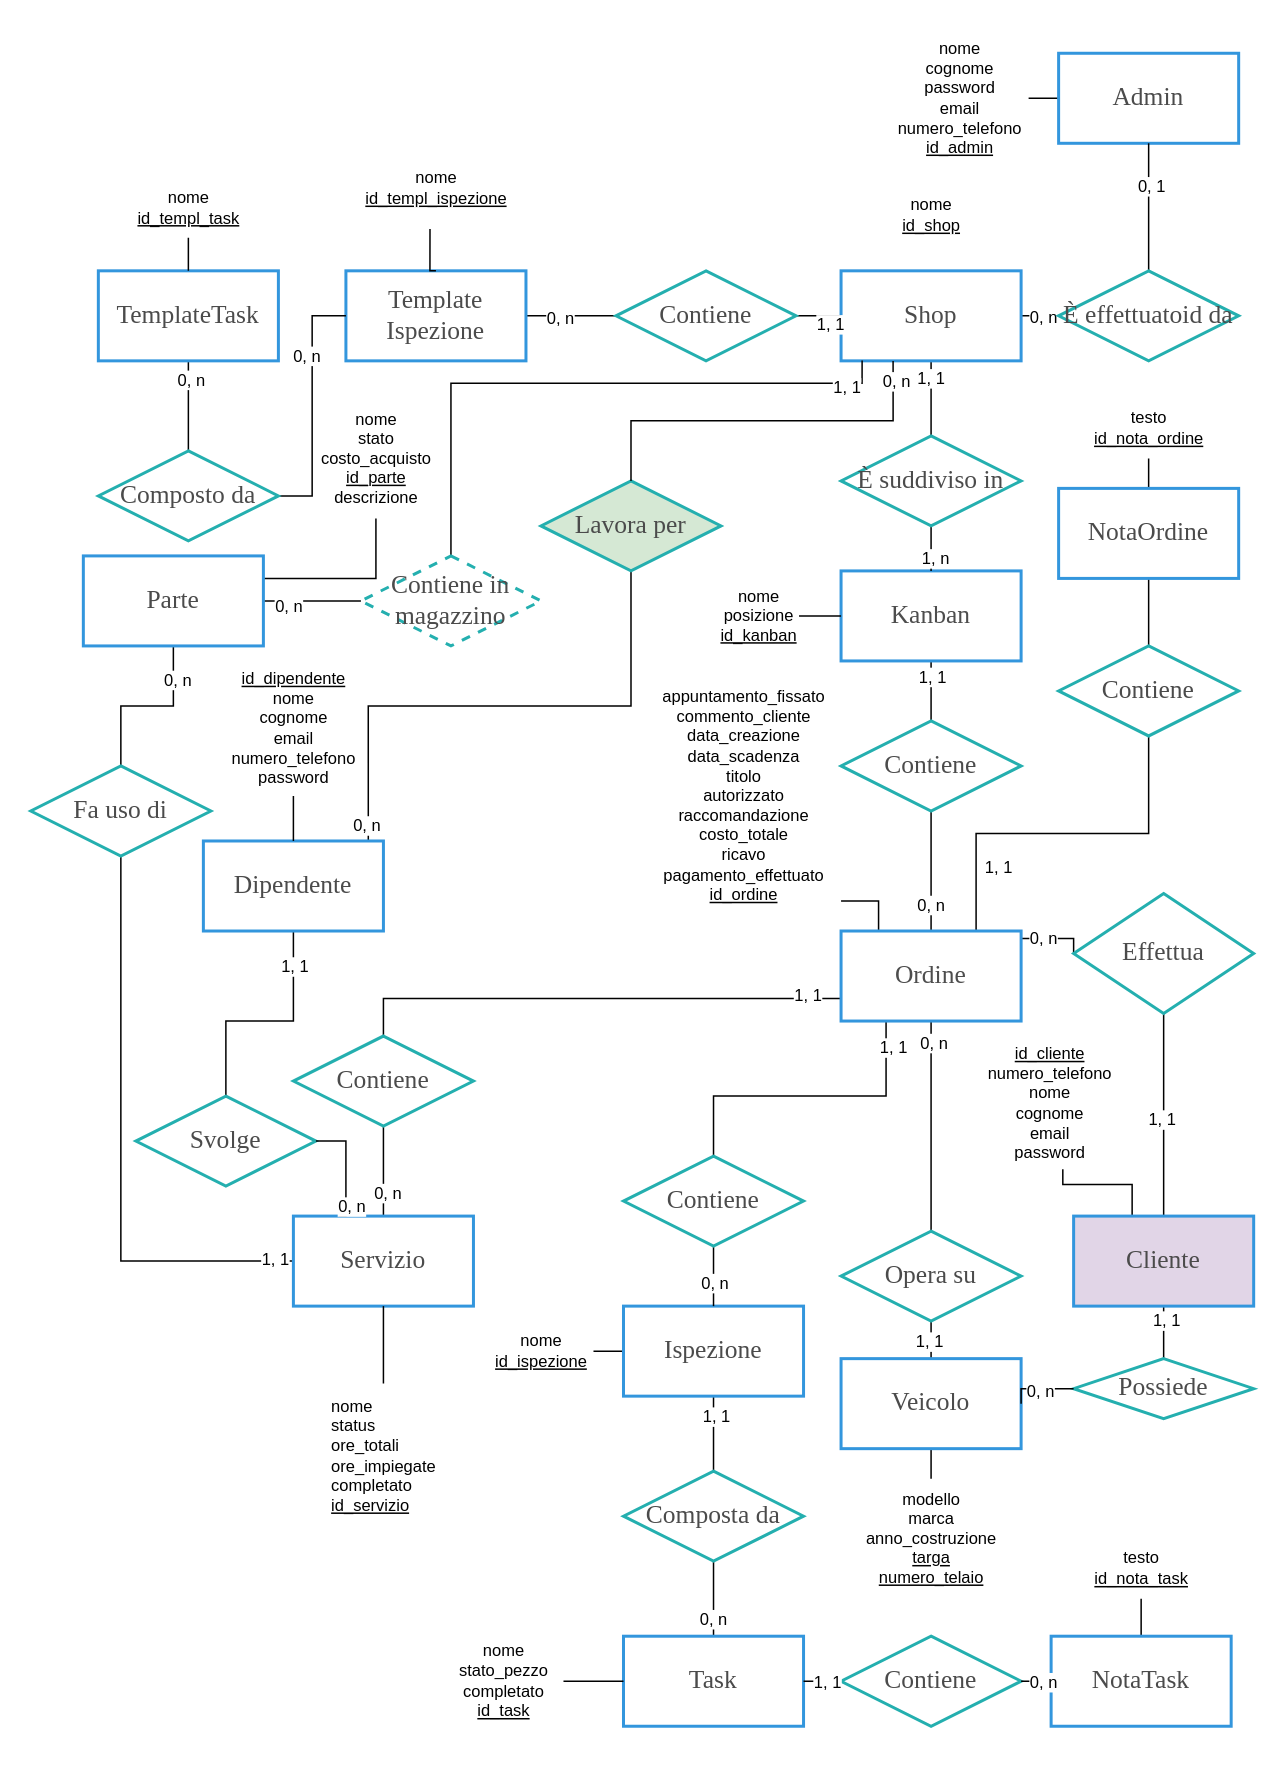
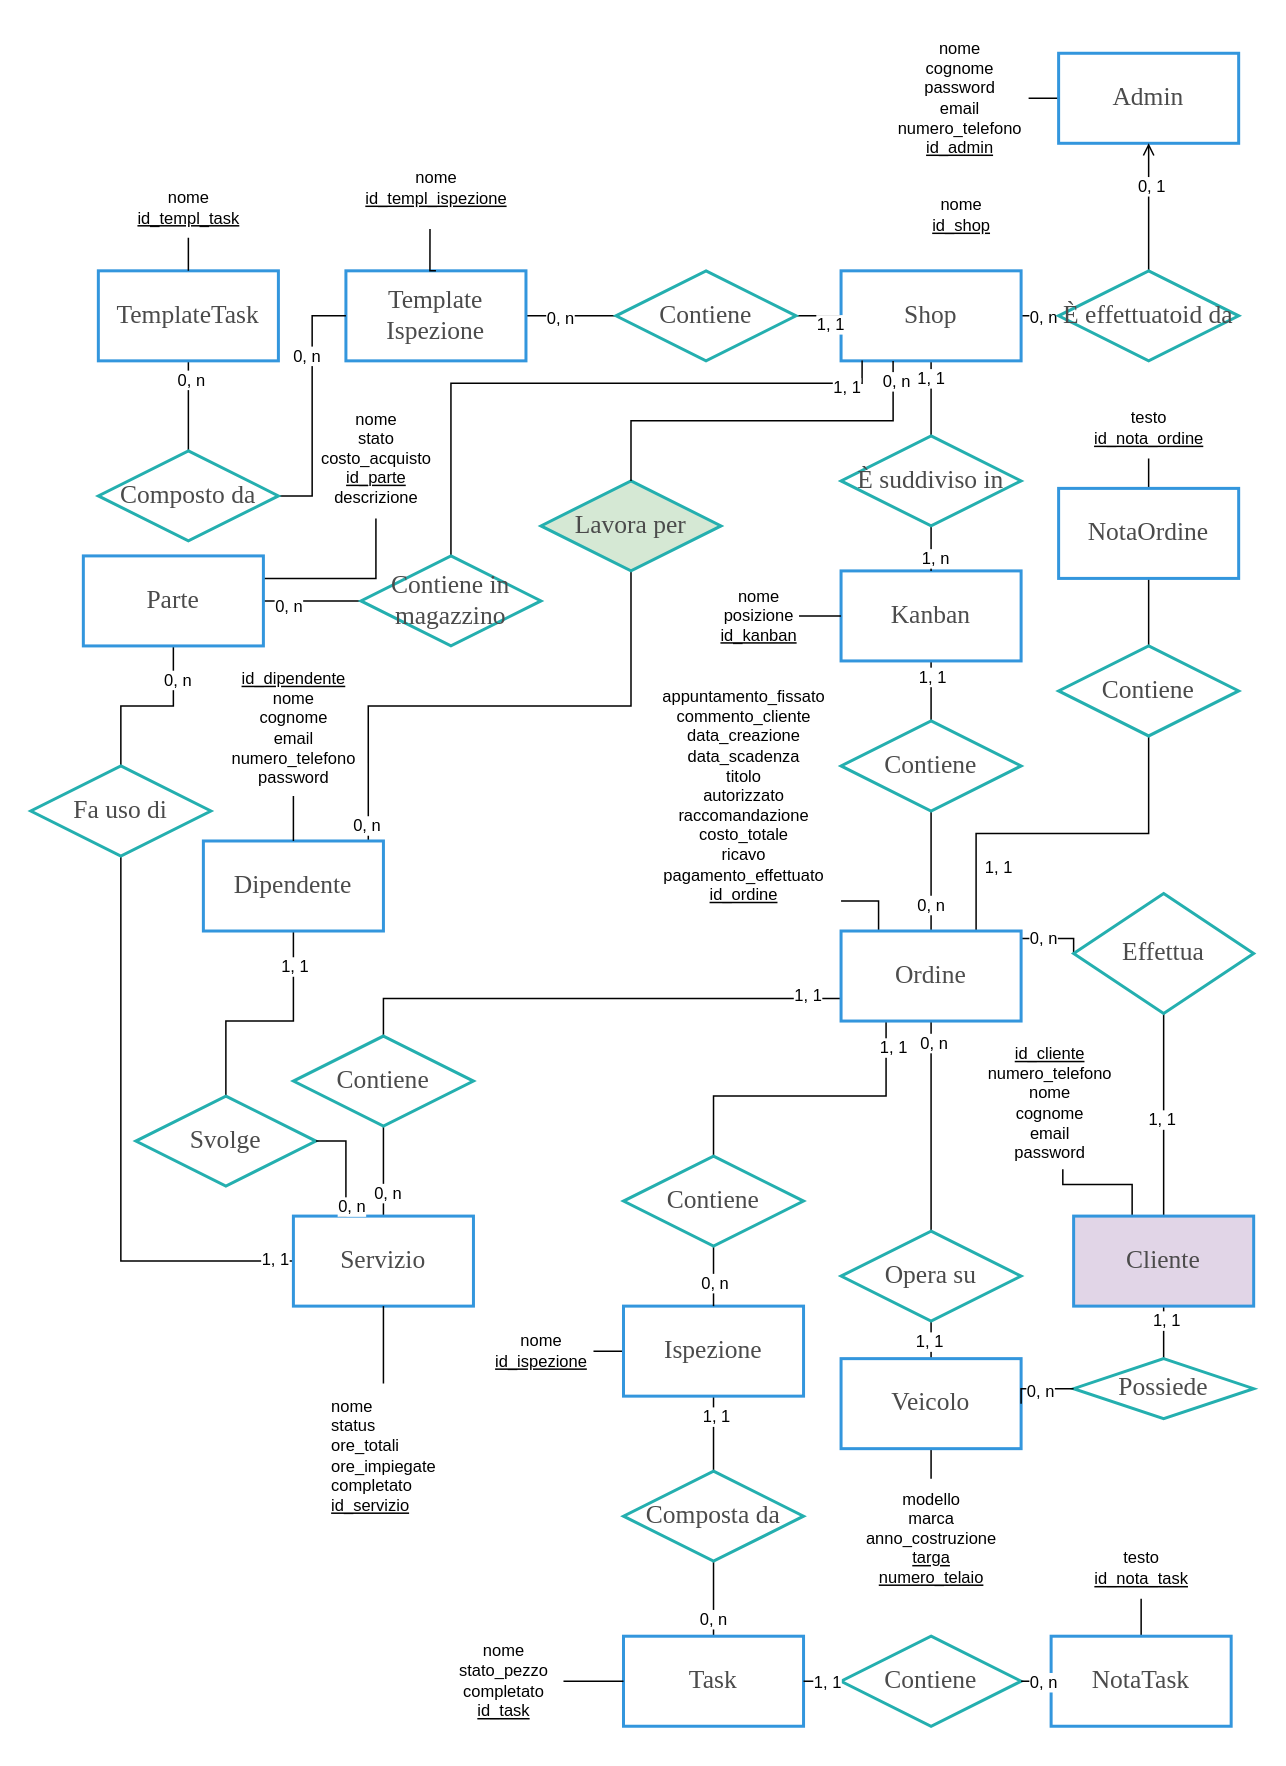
edge "Admin" -- "È effettuatoid da": arrowhead none -> open
node "nomeid_shop": moved (931, 215) -> (961, 215)
node "Contiene in magazzino": style dashed -> solid
